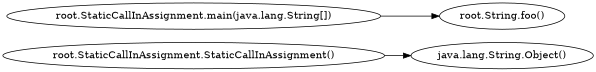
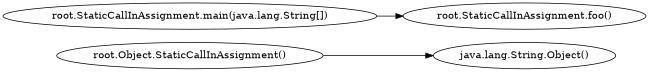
node "root.String.foo()": label "root.String.foo()" -> "root.StaticCallInAssignment.foo()"
node "root.StaticCallInAssignment.StaticCallInAssignment()": label "root.StaticCallInAssignment.StaticCallInAssignment()" -> "root.Object.StaticCallInAssignment()"
